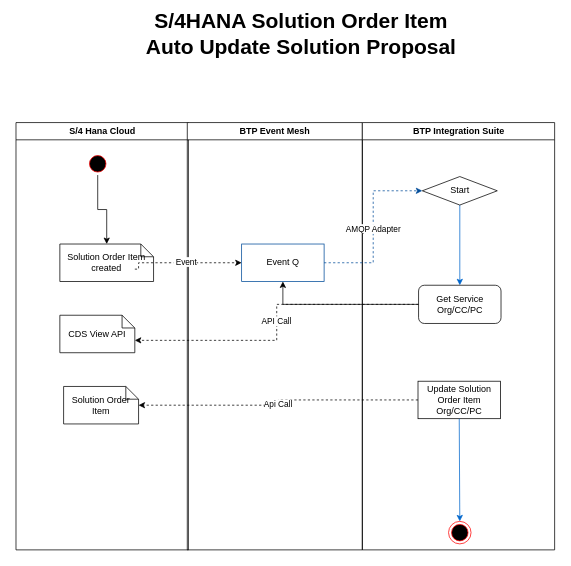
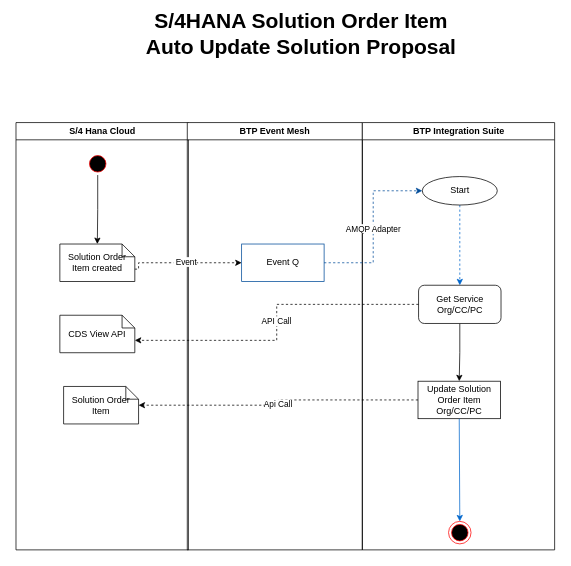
node "Start": shape diamond -> ellipse
edge "Start" -> "Get Service Org/CC/PC": style solid -> dashed
node "Solution Order Item created": size 94x38 -> 75x38
edge "Get Service Org/CC/PC" -> "Event Q": now "Get Service Org/CC/PC" -> "Update Solution Order Item Org/CC/PC"
